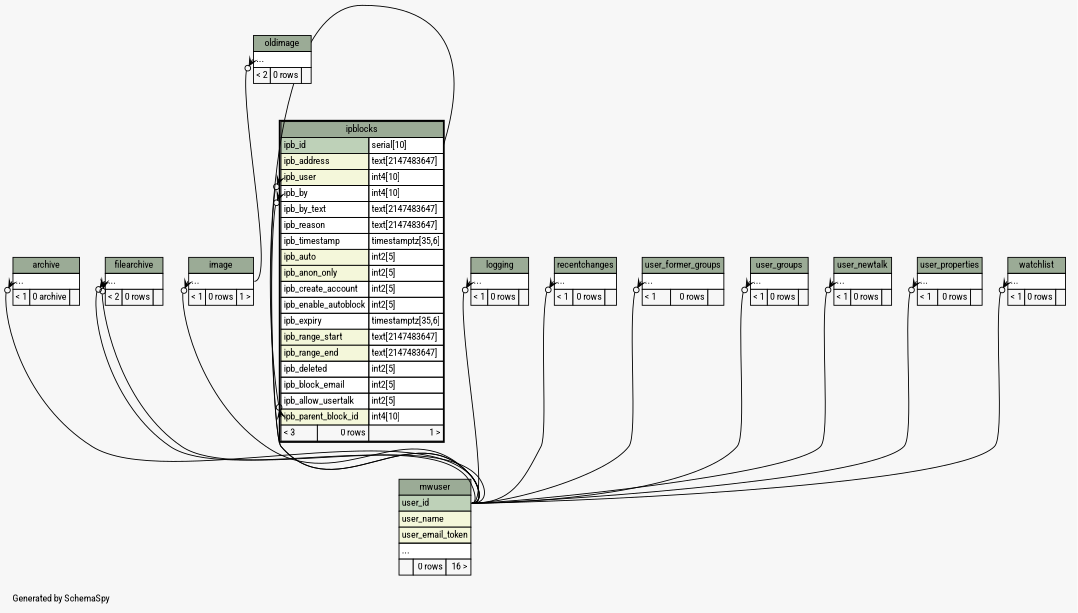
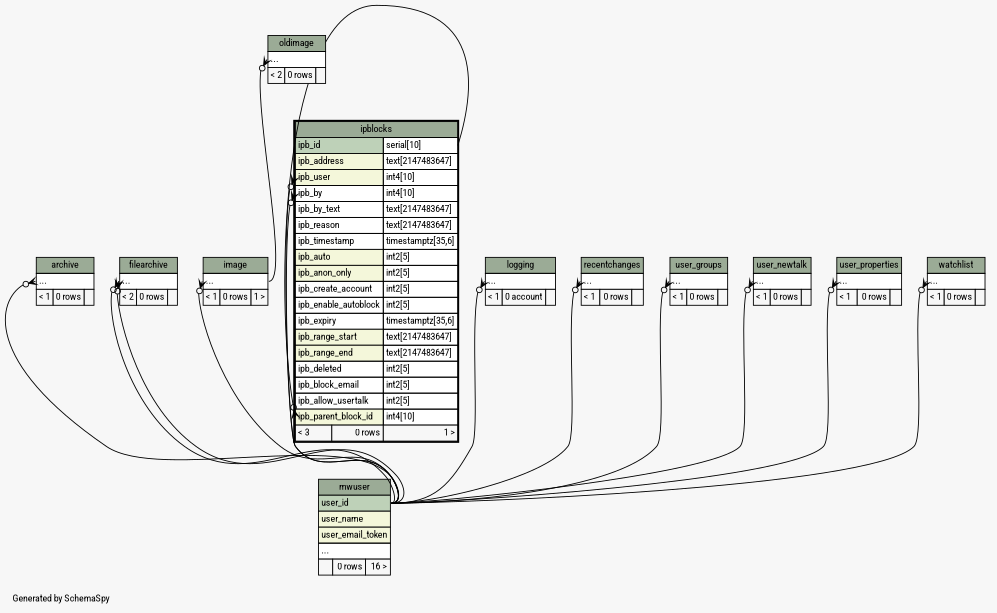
node "user_former_groups": removed
node "archive": text "0 archive" -> "0 rows"
node "logging": text "0 rows" -> "0 account"
